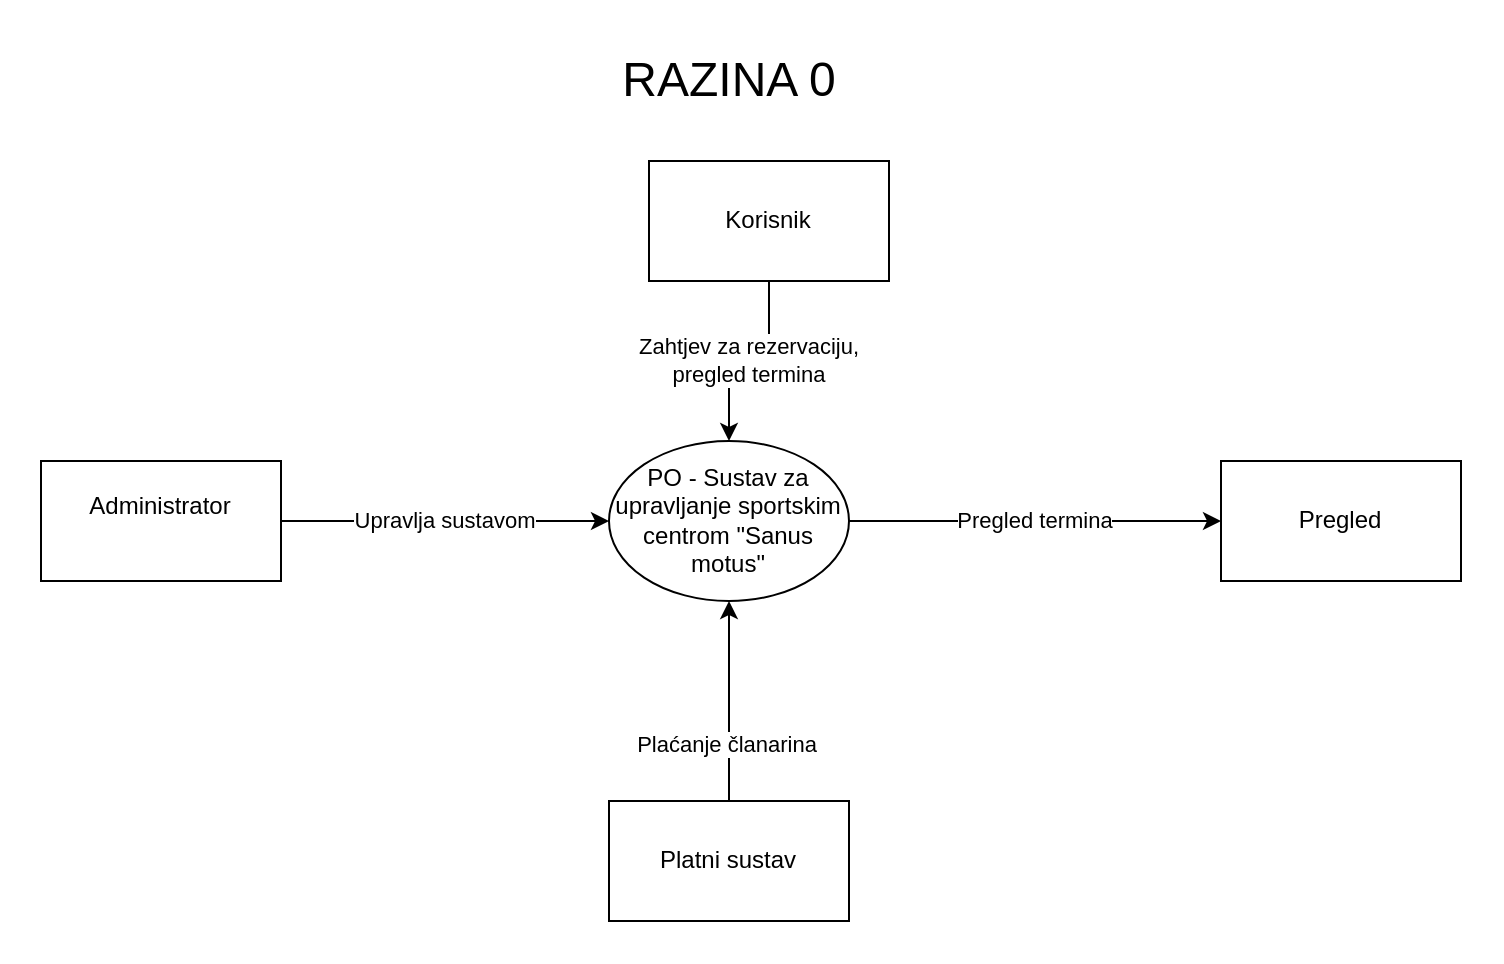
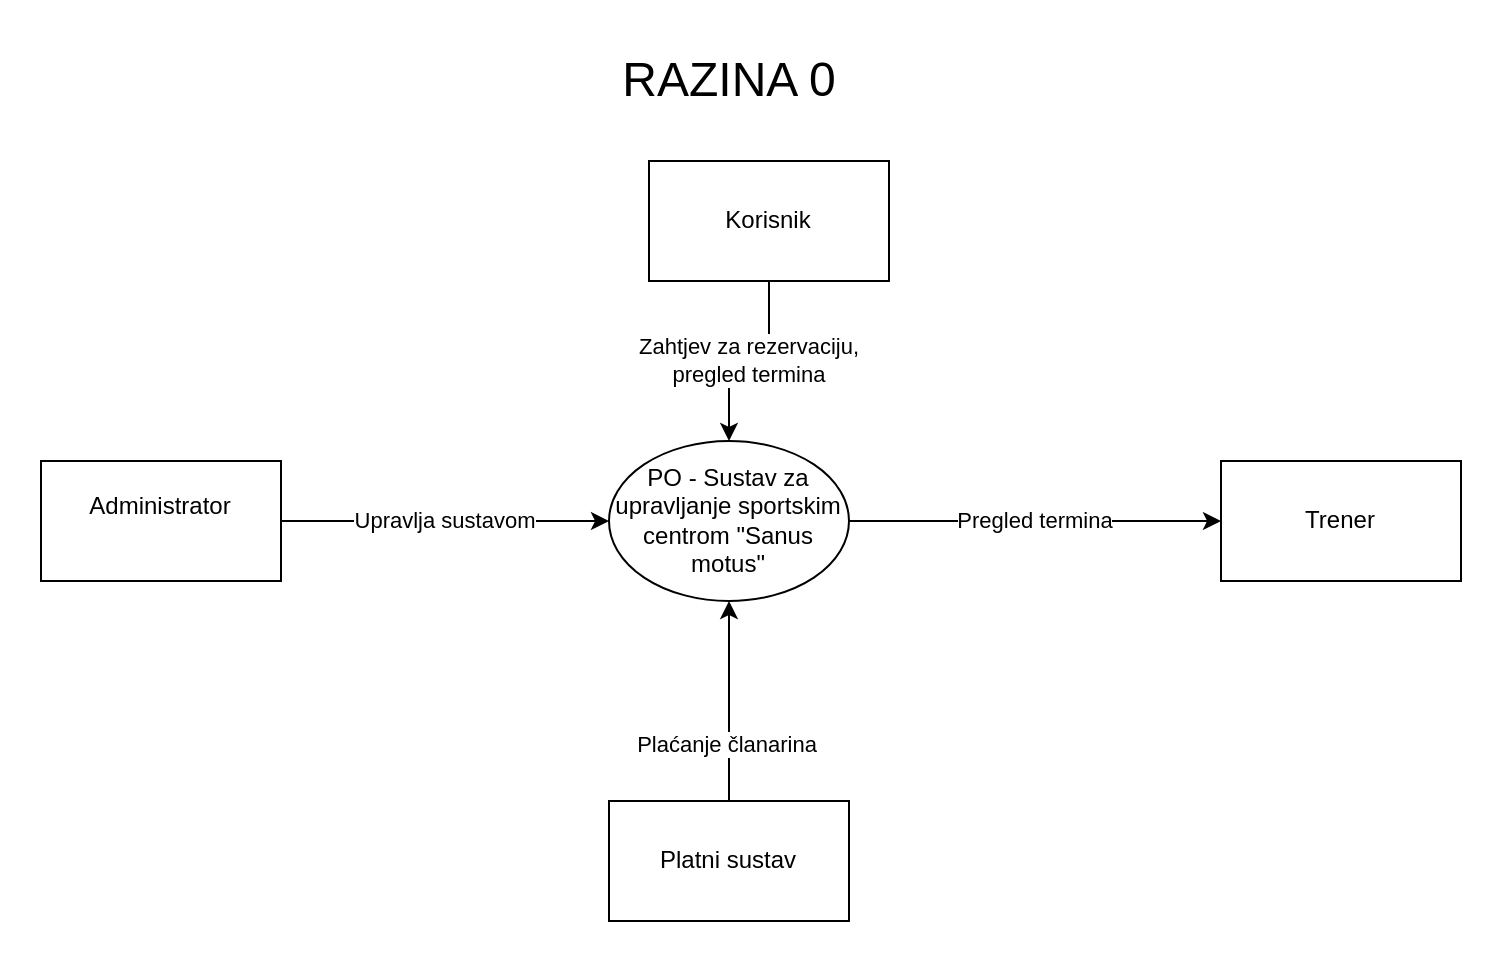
node "Pregled": label "Pregled" -> "Trener"
